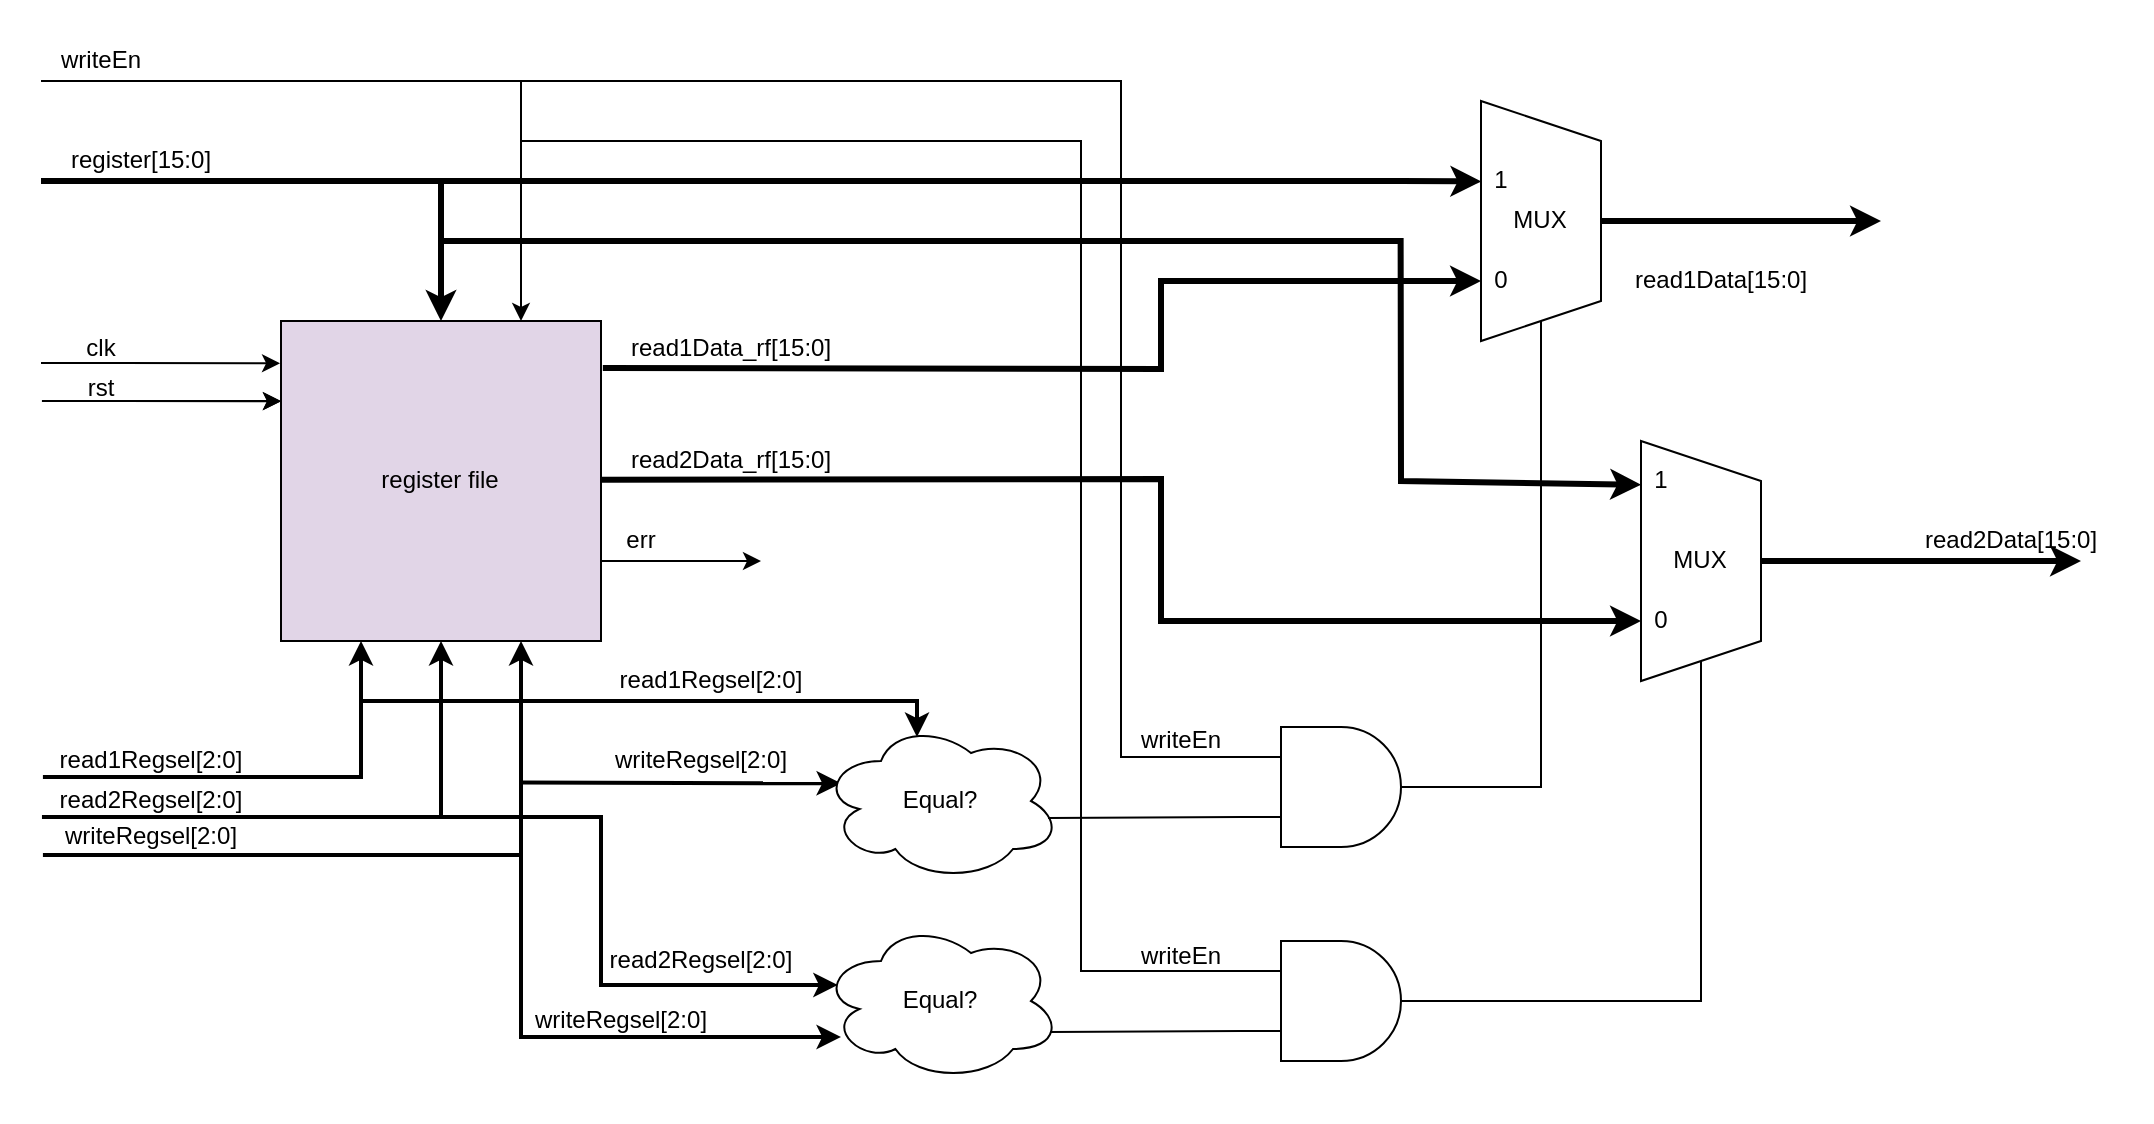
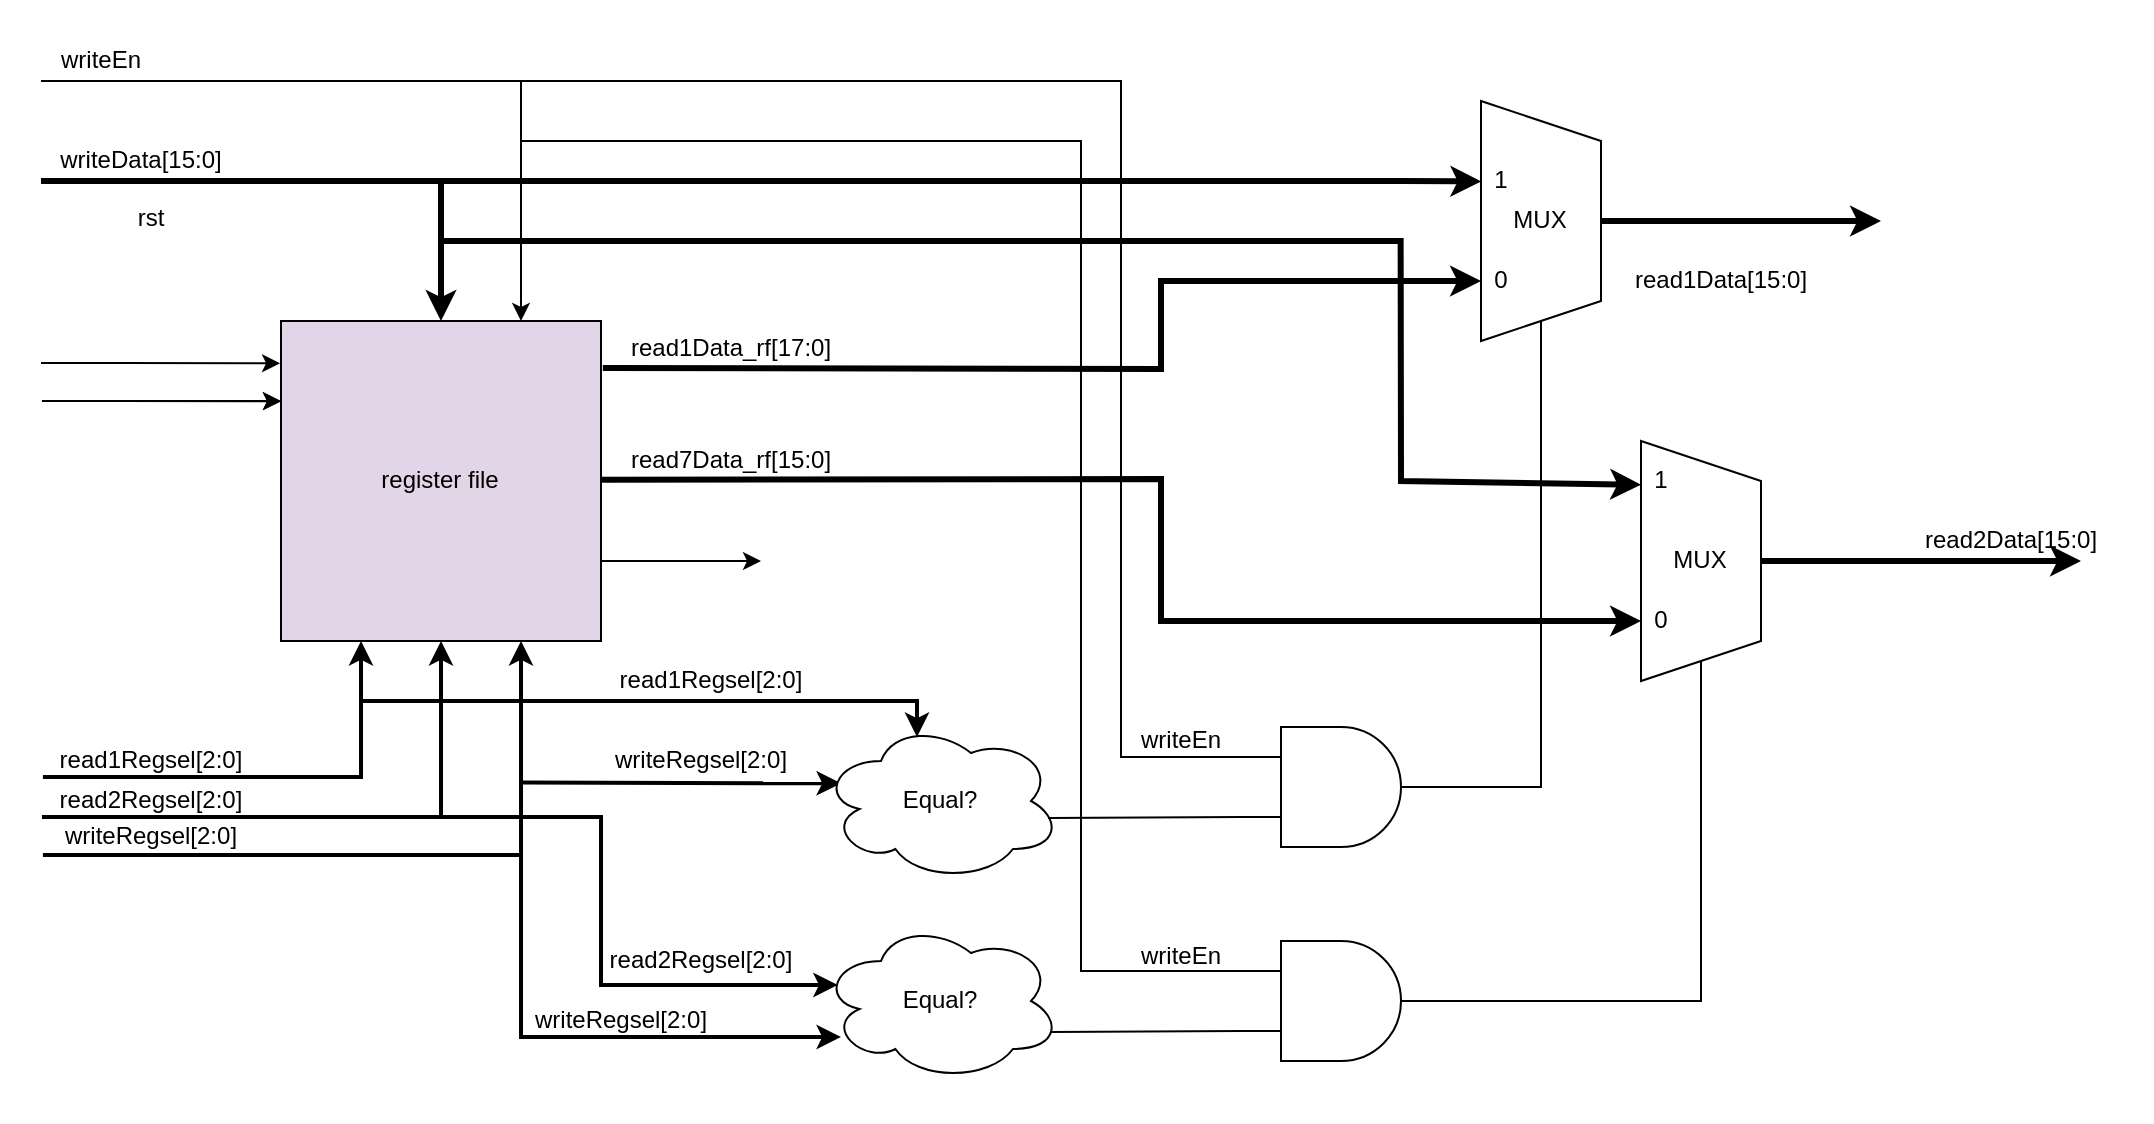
node "register[15:0]": label "register[15:0]" -> "writeData[15:0]"
node "clk": removed
node "read1Data_rf[15:0]": label "read1Data_rf[15:0]" -> "read1Data_rf[17:0]"
node "rst": moved (101, 389) -> (151, 219)
node "read2Data_rf[15:0]": label "read2Data_rf[15:0]" -> "read7Data_rf[15:0]"
node "err": removed
